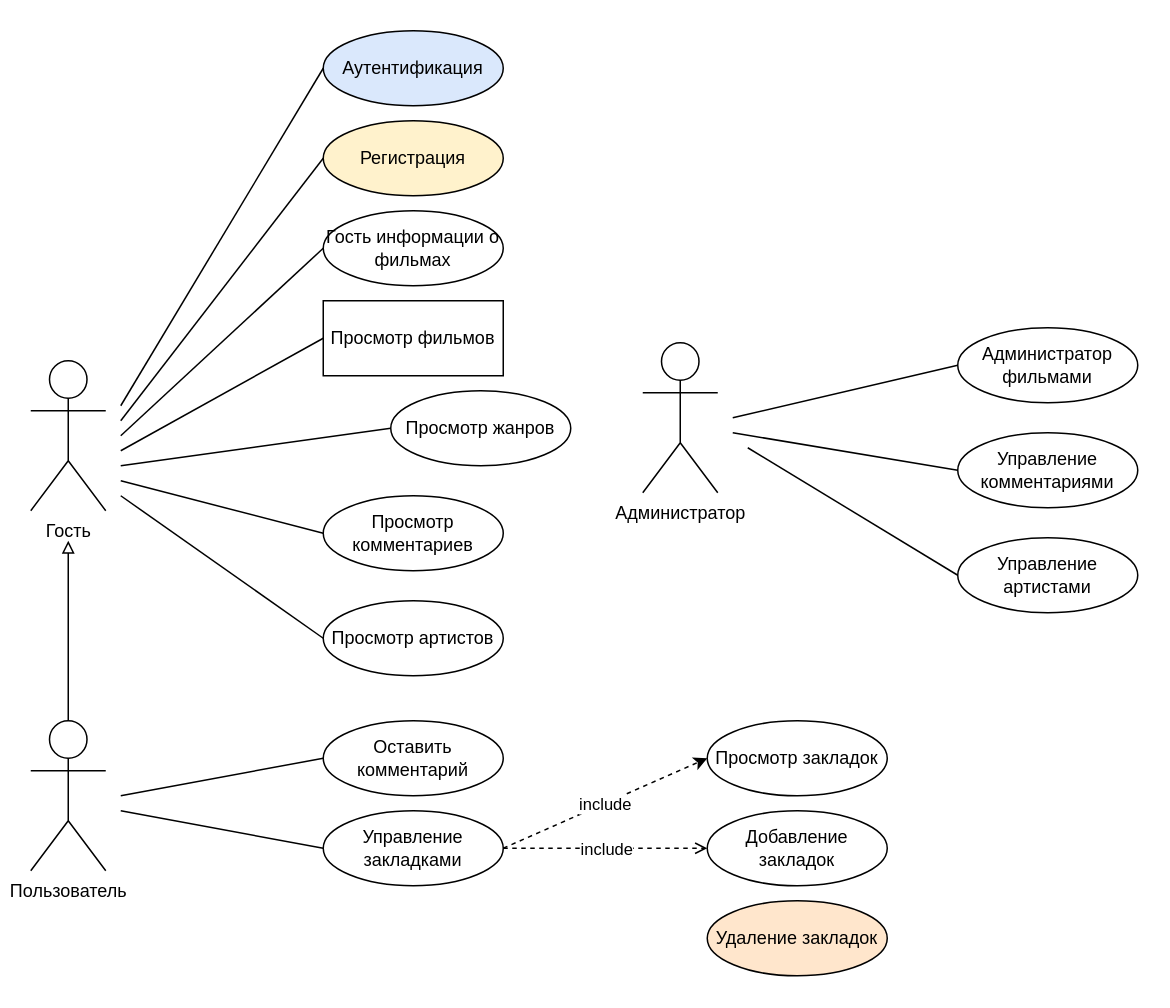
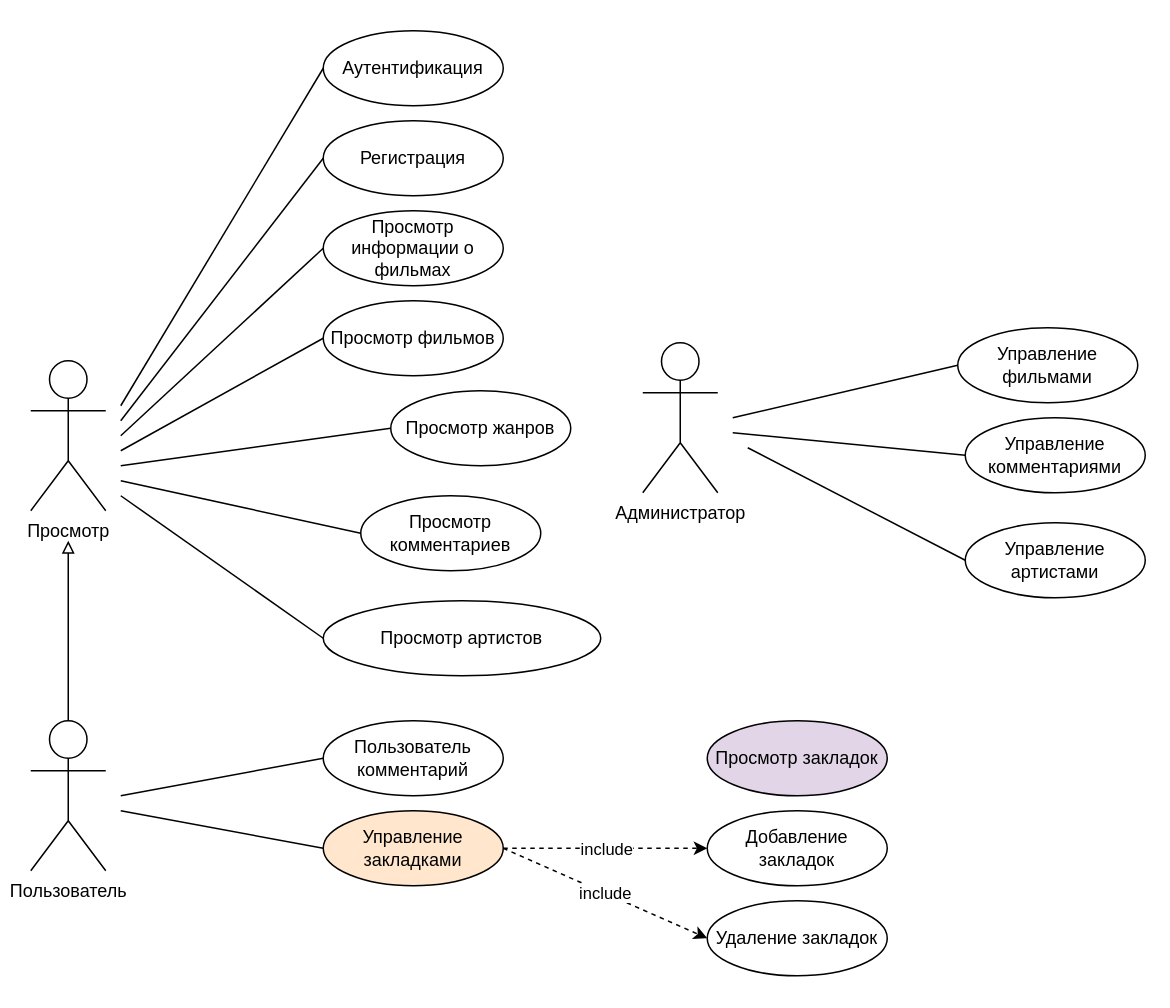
node "Аутентификация": fillcolor #dae8fc -> #ffffff
node "Регистрация": fillcolor #fff2cc -> #ffffff
node "Гость информации о фильмах": label "Гость информации о фильмах" -> "Просмотр информации о фильмах"
node "Просмотр фильмов": shape rectangle -> ellipse
node "Администратор фильмами": label "Администратор фильмами" -> "Управление фильмами"
node "Управление комментариями": moved (1048, 470) -> (1055, 455)
node "Гость": label "Гость" -> "Просмотр"
node "Просмотр комментариев": moved (413, 533) -> (451, 533)
node "Управление артистами": moved (1048, 575) -> (1055, 560)
node "Просмотр артистов": size 180x75 -> 278x75
node "Оставить комментарий": label "Оставить комментарий" -> "Пользователь комментарий"
node "Просмотр закладок": fillcolor #ffffff -> #e1d5e7
edge "Управление закладками" -> "Просмотр закладок": removed, label "include"
node "Управление закладками": fillcolor #ffffff -> #ffe6cc
edge "Управление закладками" -> "Добавление закладок": arrowhead open -> classic
edge "Управление закладками" -> "Удаление закладок": added, label "include"
node "Удаление закладок": fillcolor #ffe6cc -> #ffffff
